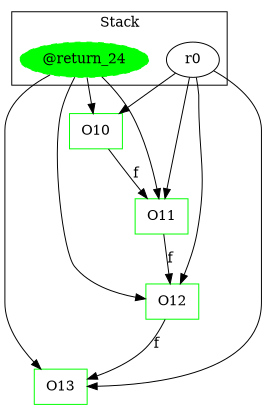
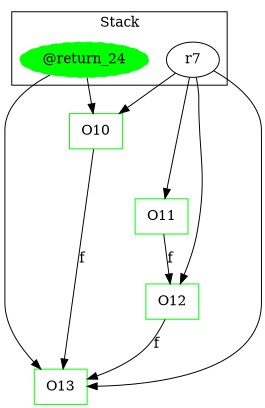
node "r0": label "r0" -> "r7"
edge "@return_24" -> "O11": removed
edge "O10" -> "O11": now "O10" -> "O13"
edge "@return_24" -> "O12": removed
